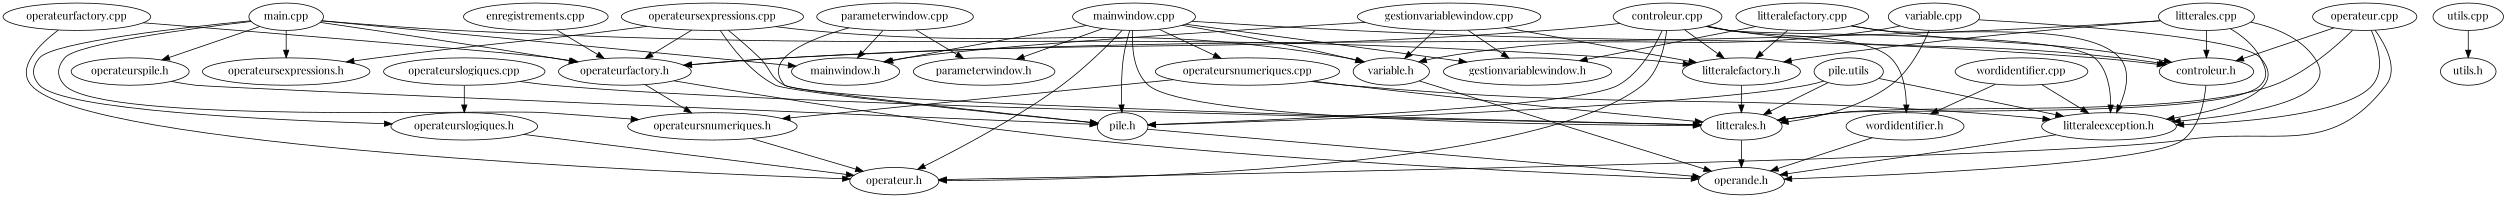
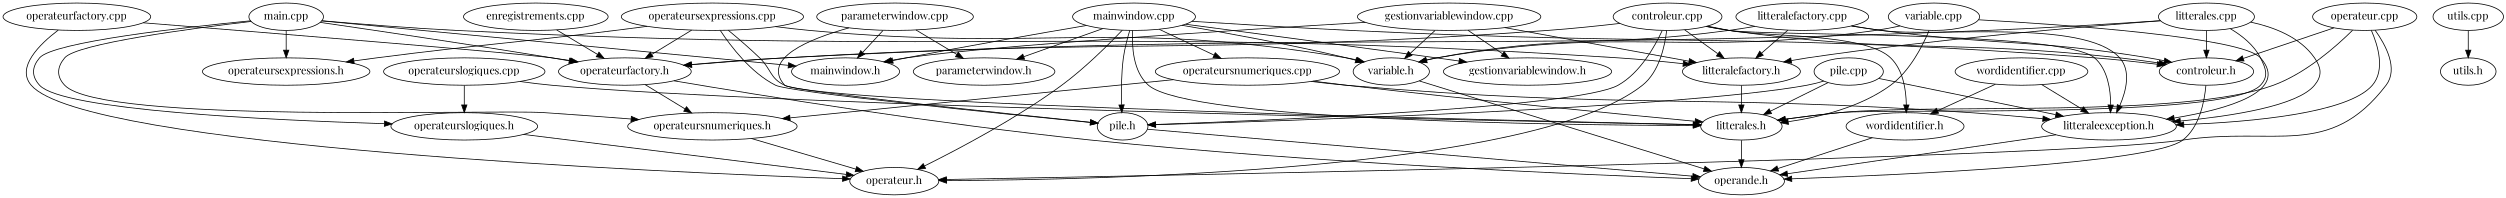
edge "litteralefactory.cpp" -> "gestionvariablewindow.h": now "litteralefactory.cpp" -> "variable.h"
node "operateurspile.h": removed
node "pile.utils": label "pile.utils" -> "pile.cpp"
